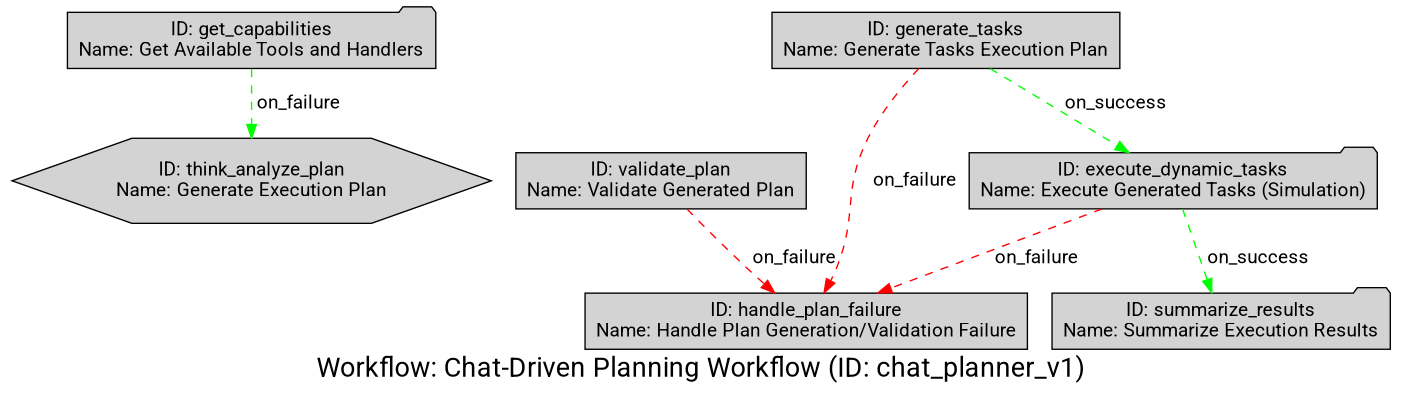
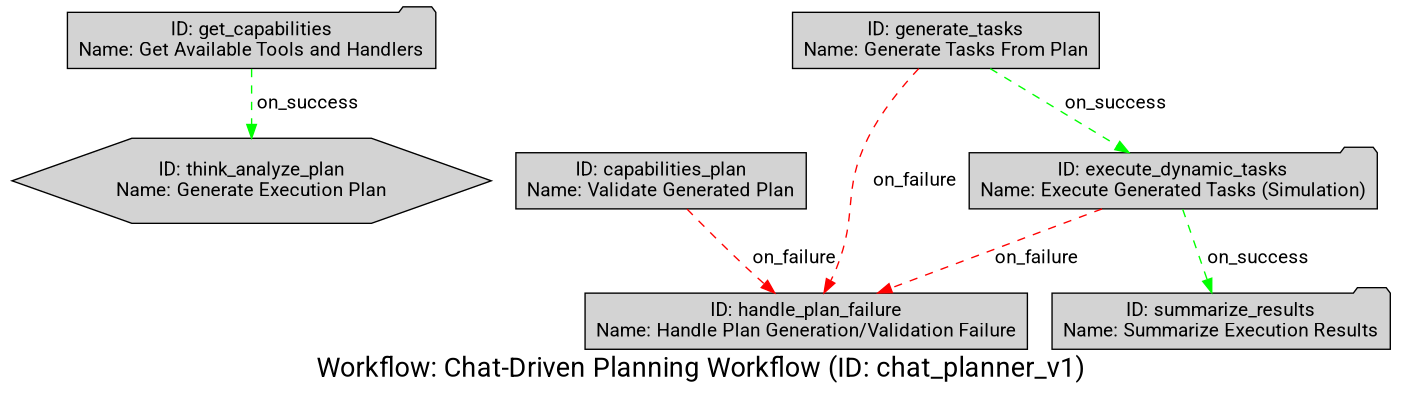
node "ID: generate_tasks Name: Generate Tasks Execution Plan": label "ID: generate_tasks Name: Generate Tasks Execution Plan" -> "ID: generate_tasks Name: Generate Tasks From Plan"
edge "ID: get_capabilities Name: Get Available Tools and Handlers" -> "ID: think_analyze_plan Name: Generate Execution Plan": label " on_failure" -> " on_success"
node "ID: validate_plan Name: Validate Generated Plan": label "ID: validate_plan Name: Validate Generated Plan" -> "ID: capabilities_plan Name: Validate Generated Plan"
